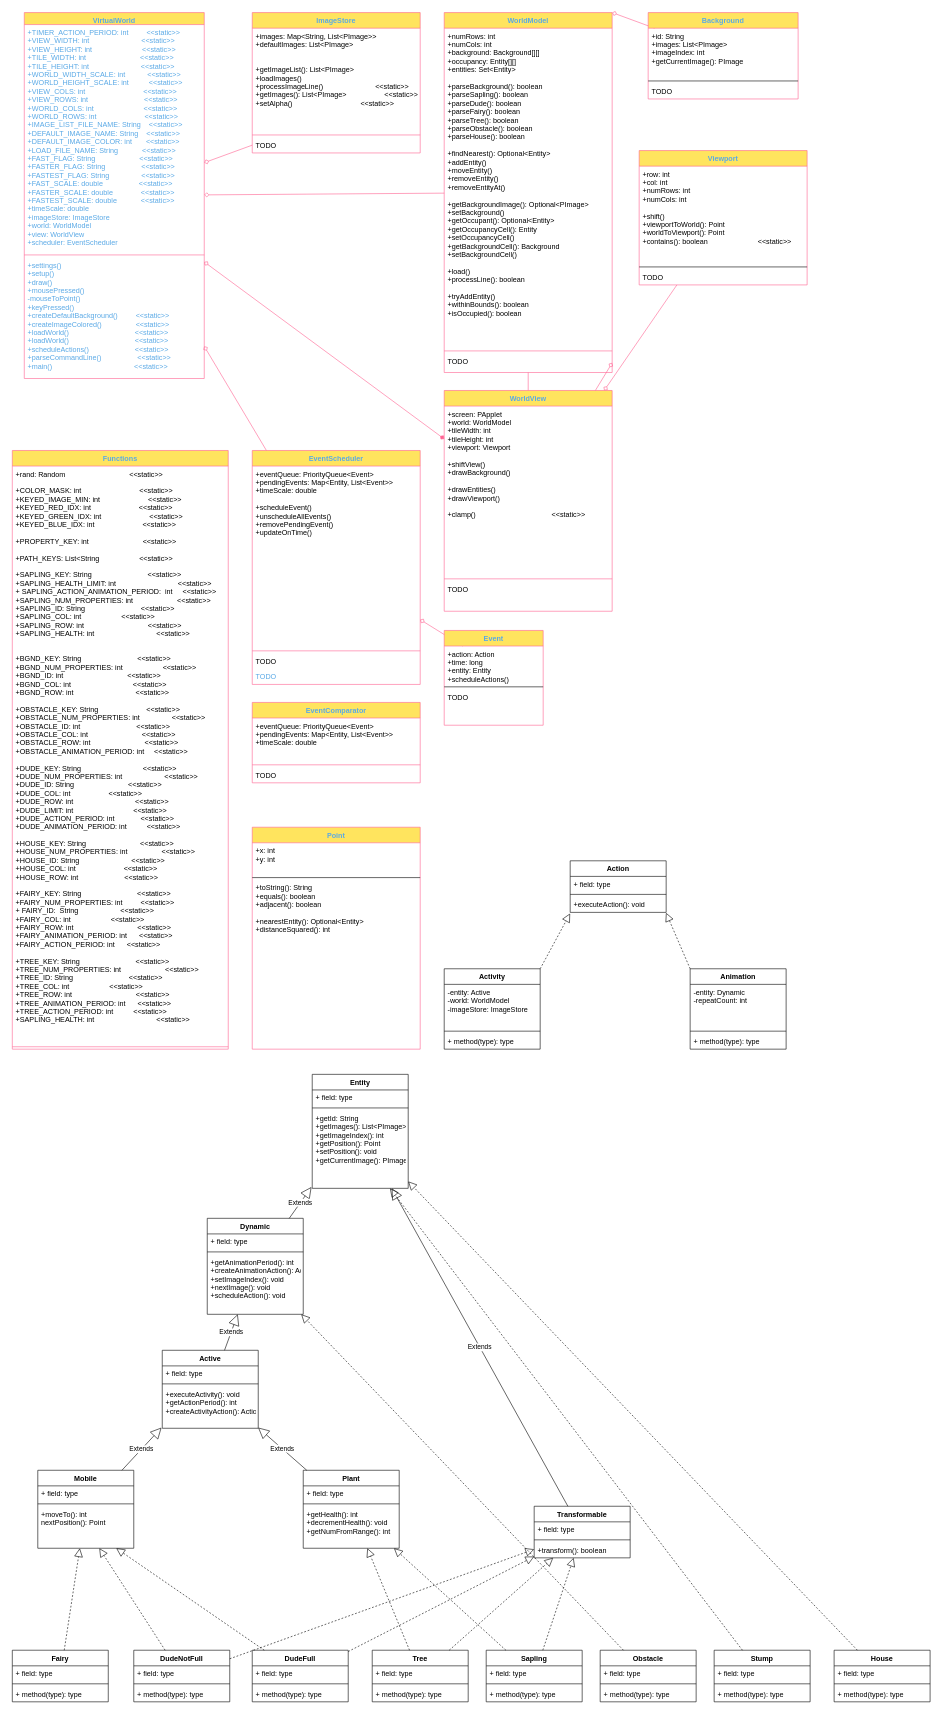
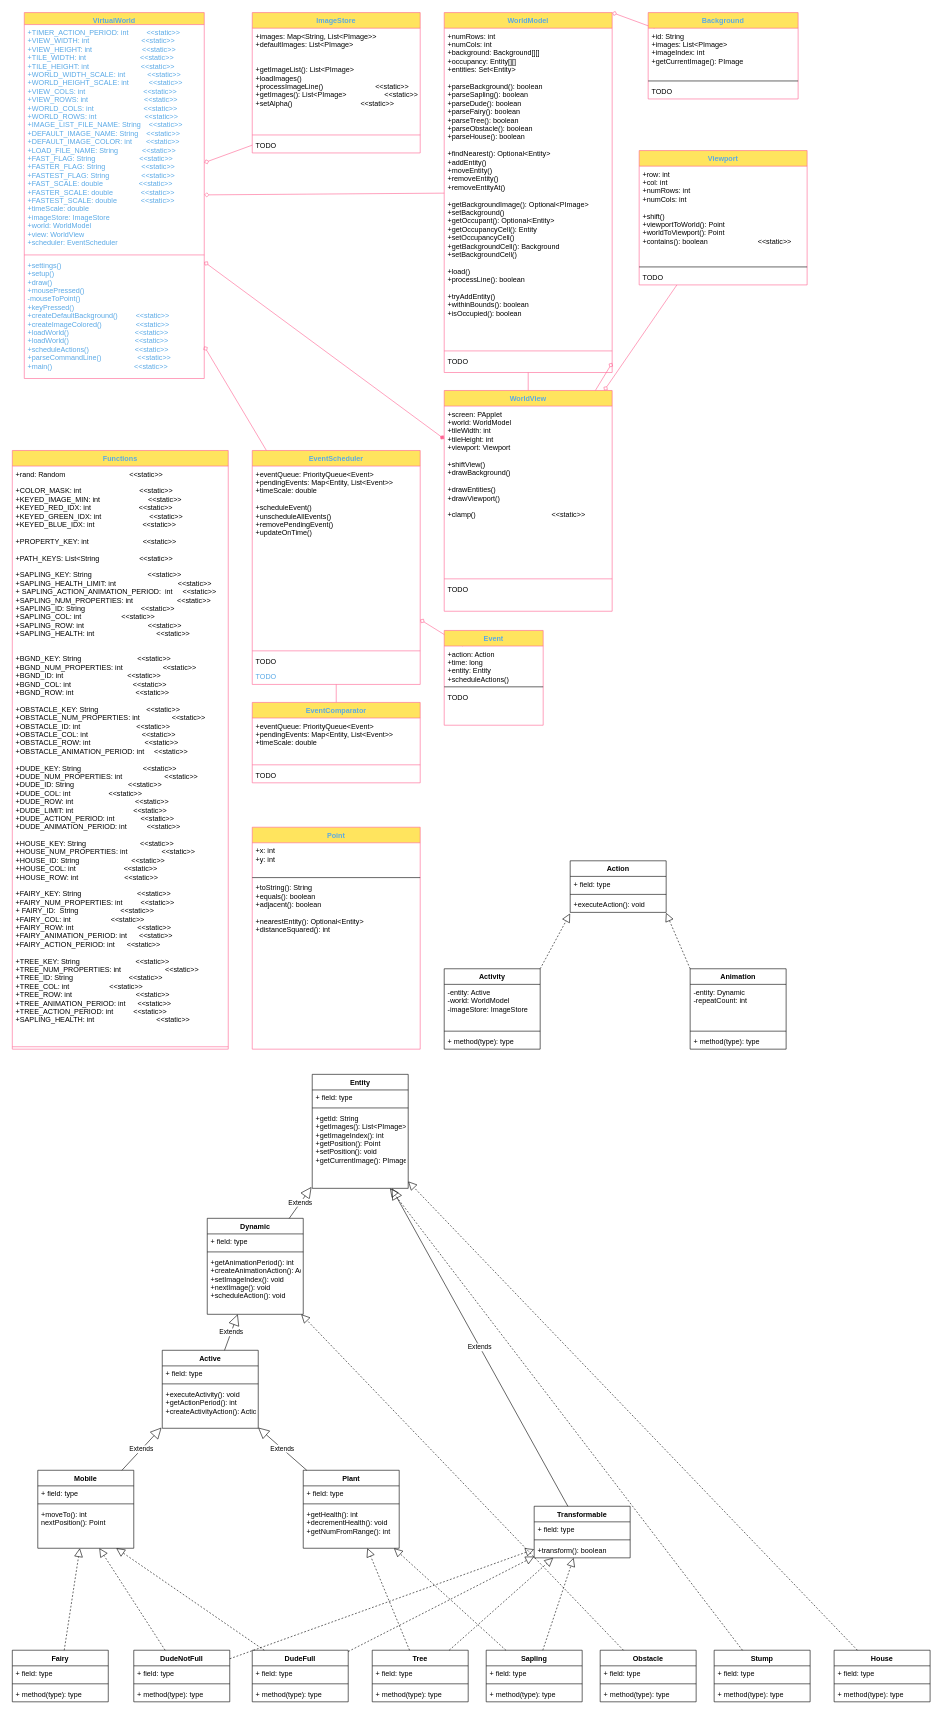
edge "EventScheduler" -- "EventComparator": added
